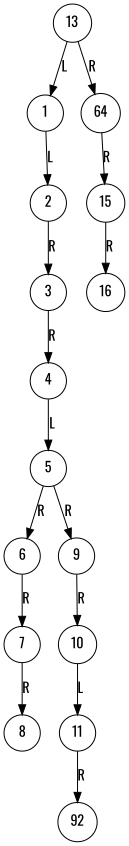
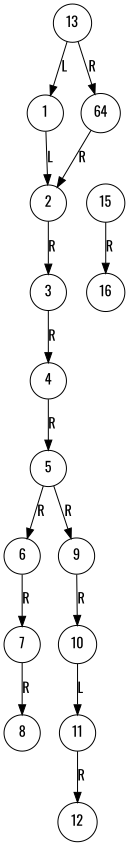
edge "64" -> "15": now "64" -> "2"
edge "4" -> "5": label "L" -> "R"
node "92": label "92" -> "12"
